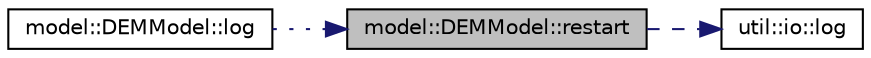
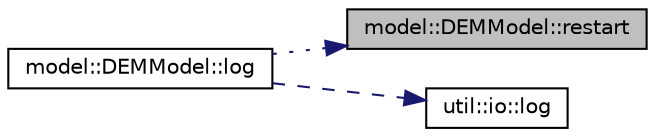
edge "model::DEMModel::restart" -> "util::io::log": now "model::DEMModel::log" -> "util::io::log"
